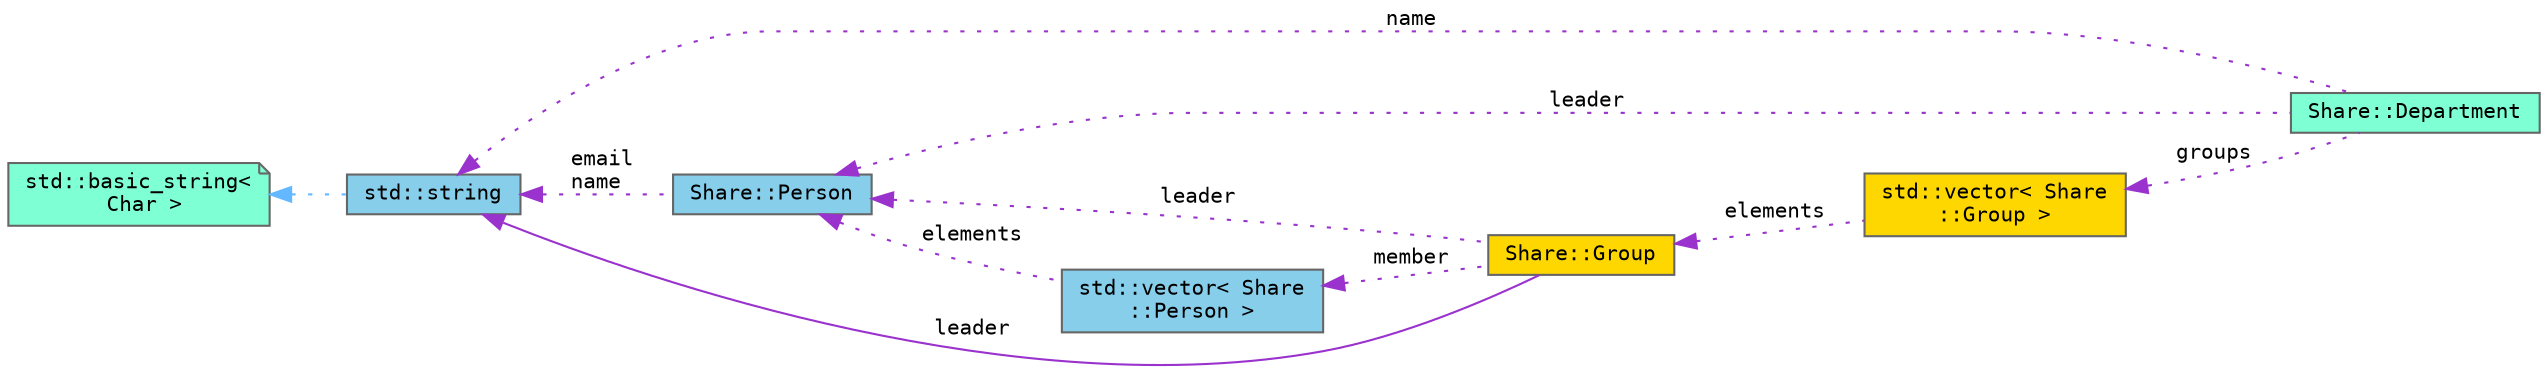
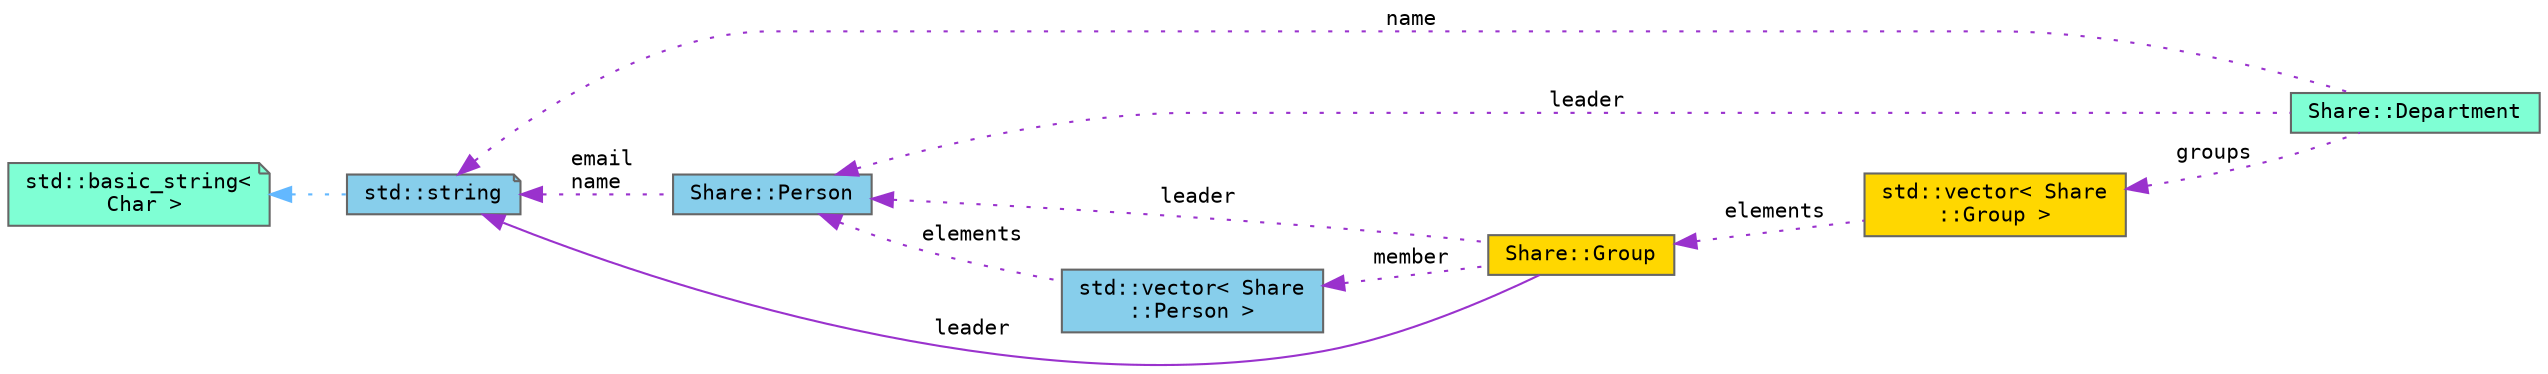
node "std::string": shape box -> note
